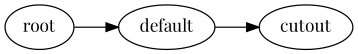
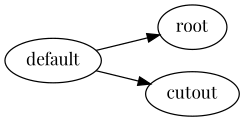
edge "root" -> "default": reversed
